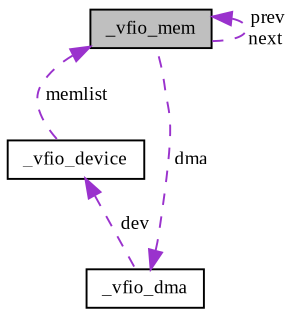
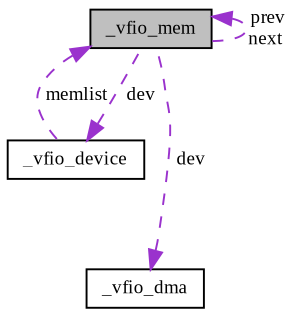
edge "_vfio_mem" -> "_vfio_dma": label " dma" -> " dev"
edge "_vfio_dma" -> "_vfio_device": now "_vfio_mem" -> "_vfio_device"
